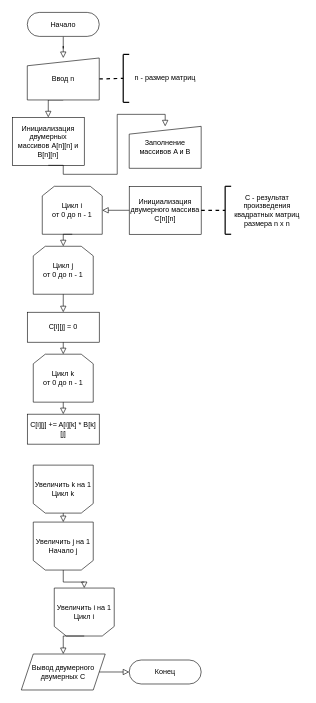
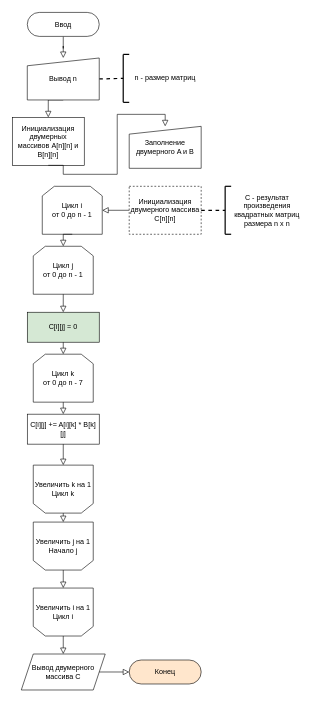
node "Начало": label "Начало" -> "Ввод"
node "Ввод n": label "Ввод n" -> "Вывод n"
node "Заполнение массивов A и B": label "Заполнение массивов A и B" -> "Заполнение двумерного A и B"
node "Инициализация двумерного массива C[n][n]": style solid -> dashed
node "C[i][j] = 0": fillcolor #ffffff -> #d5e8d4
node "Цикл k от 0 до n - 1": label "Цикл k от 0 до n - 1" -> "Цикл k от 0 до n - 7"
edge "C[i][j] += A[i][k] * B[k][j]" -> "Увеличить k на 1 Цикл k": added
node "Увеличить i на 1 Цикл i": moved (84, 612) -> (63, 612)
node "Вывод двумерного двумерных C": label "Вывод двумерного двумерных C" -> "Вывод двумерного массива C"
node "Конец": fillcolor #ffffff -> #ffe6cc
